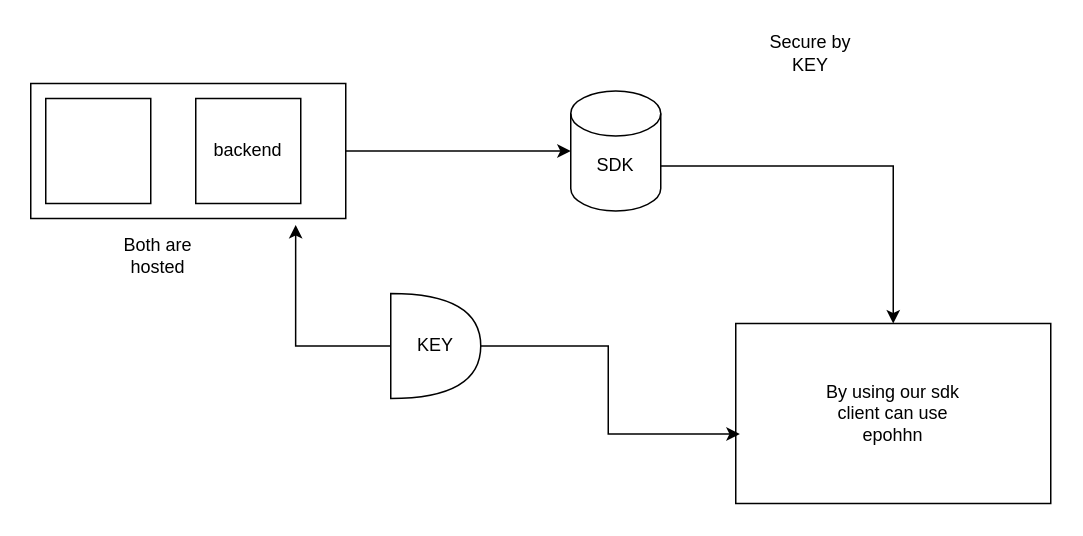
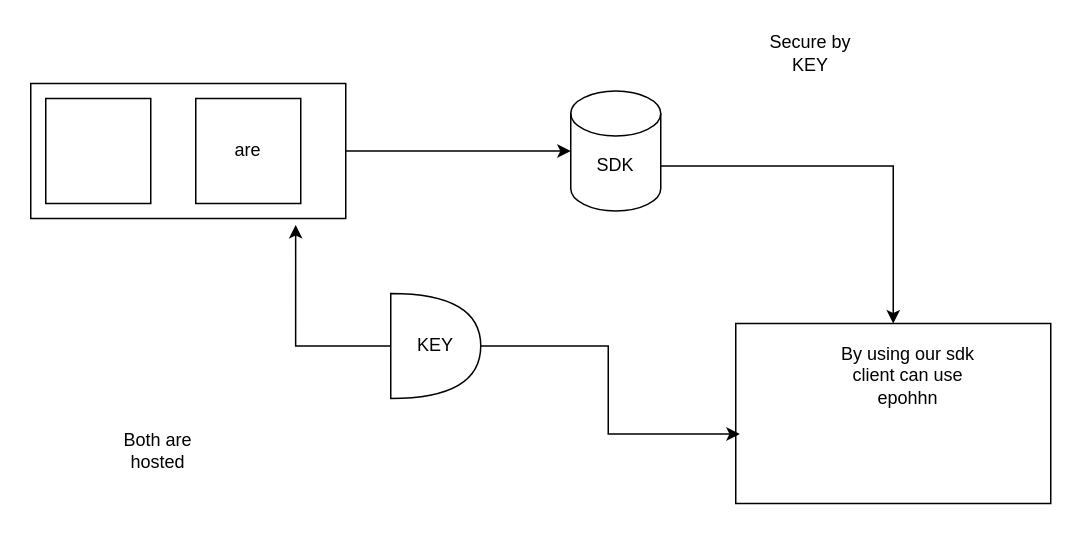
node "backend": label "backend" -> "are"
node "Both are hosted": moved (158, 256) -> (158, 451)
node "By using our sdk client can use epohhn": moved (893, 413) -> (908, 376)
